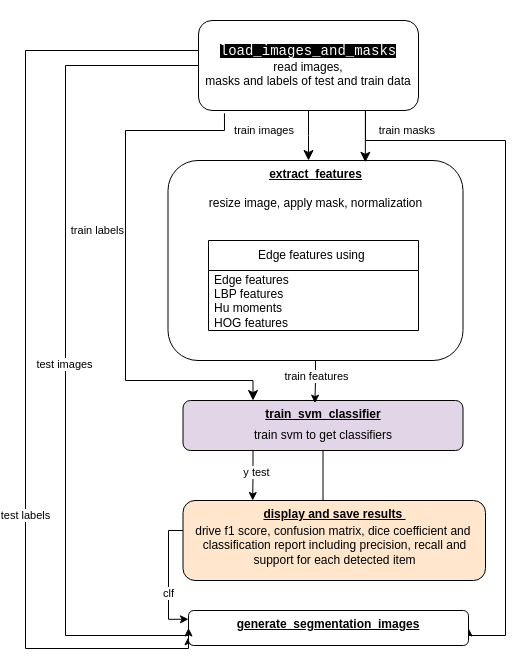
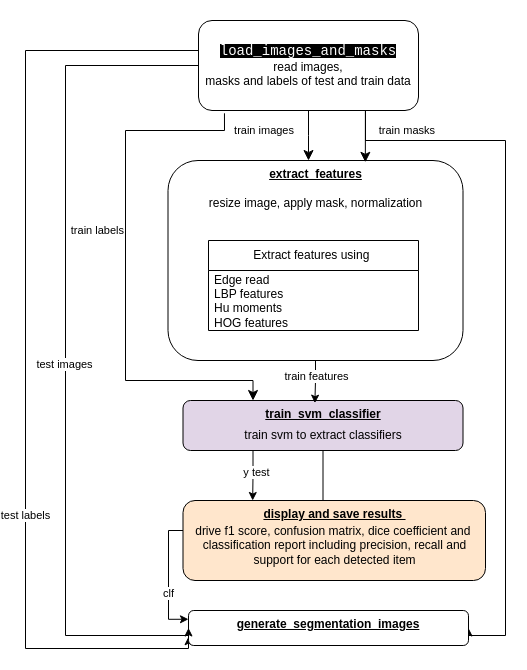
node "Edge features using": label "Edge features using" -> "Extract features using"
node "Edge features LBP features Hu moments HOG features": label "Edge features LBP features Hu moments HOG features" -> "Edge read LBP features Hu moments HOG features"
node "train svm to get classifiers": label "train svm to get classifiers" -> "train svm to extract classifiers"
